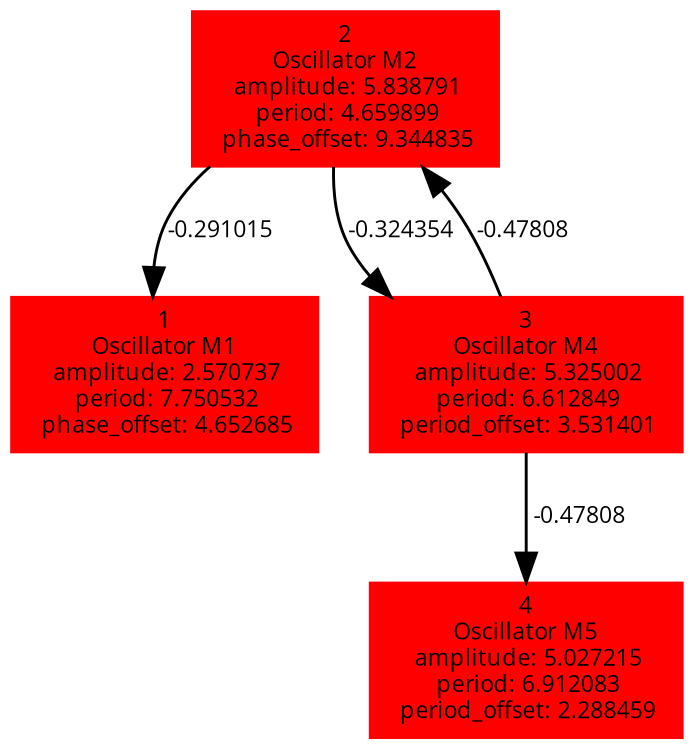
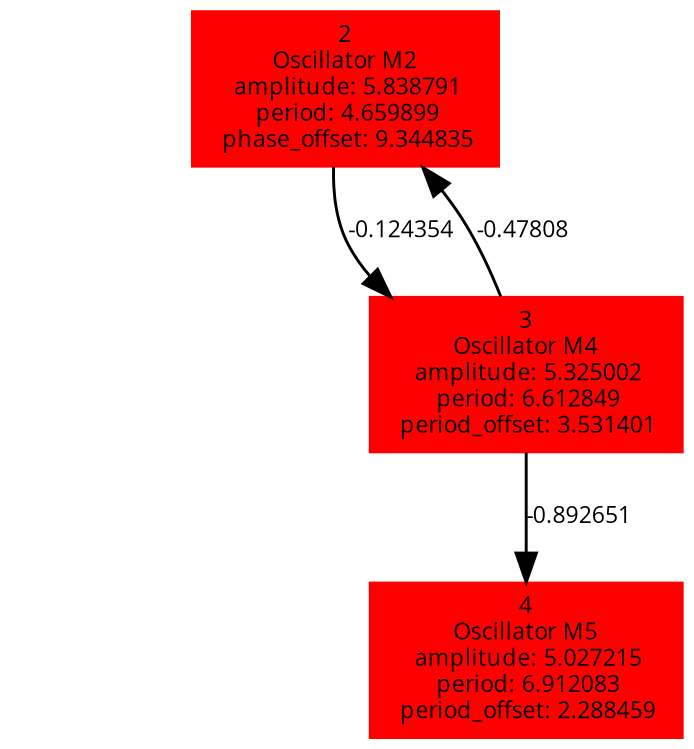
edge "2" -> "3": label "-0.324354 " -> "-0.124354 "
node "1": removed
edge "3" -> "4": label "-0.47808 " -> "-0.892651 "
